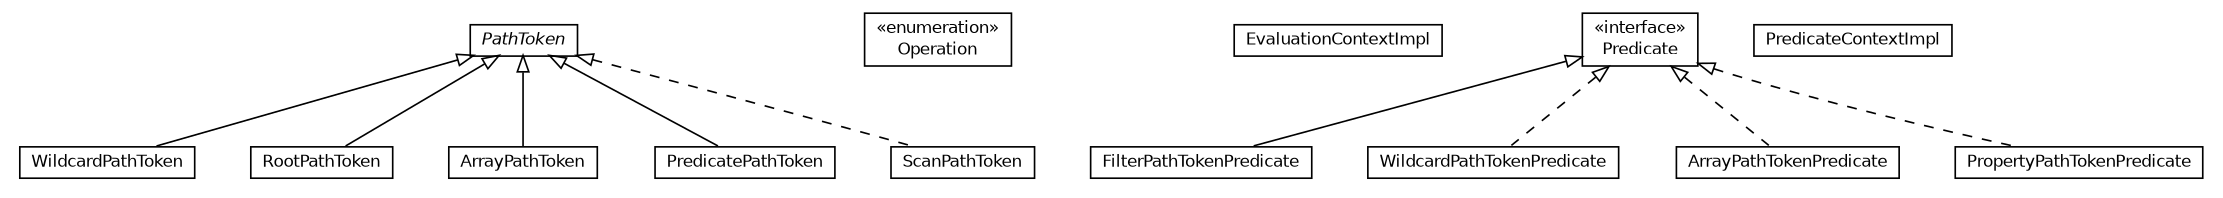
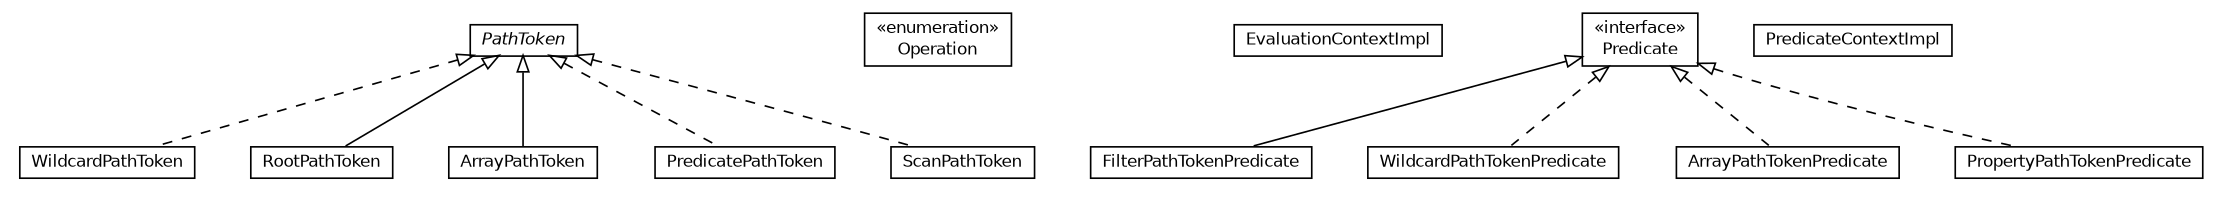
edge "WildcardPathToken" -> "PathToken": style solid -> dashed
edge "PredicatePathToken" -> "PathToken": style solid -> dashed
